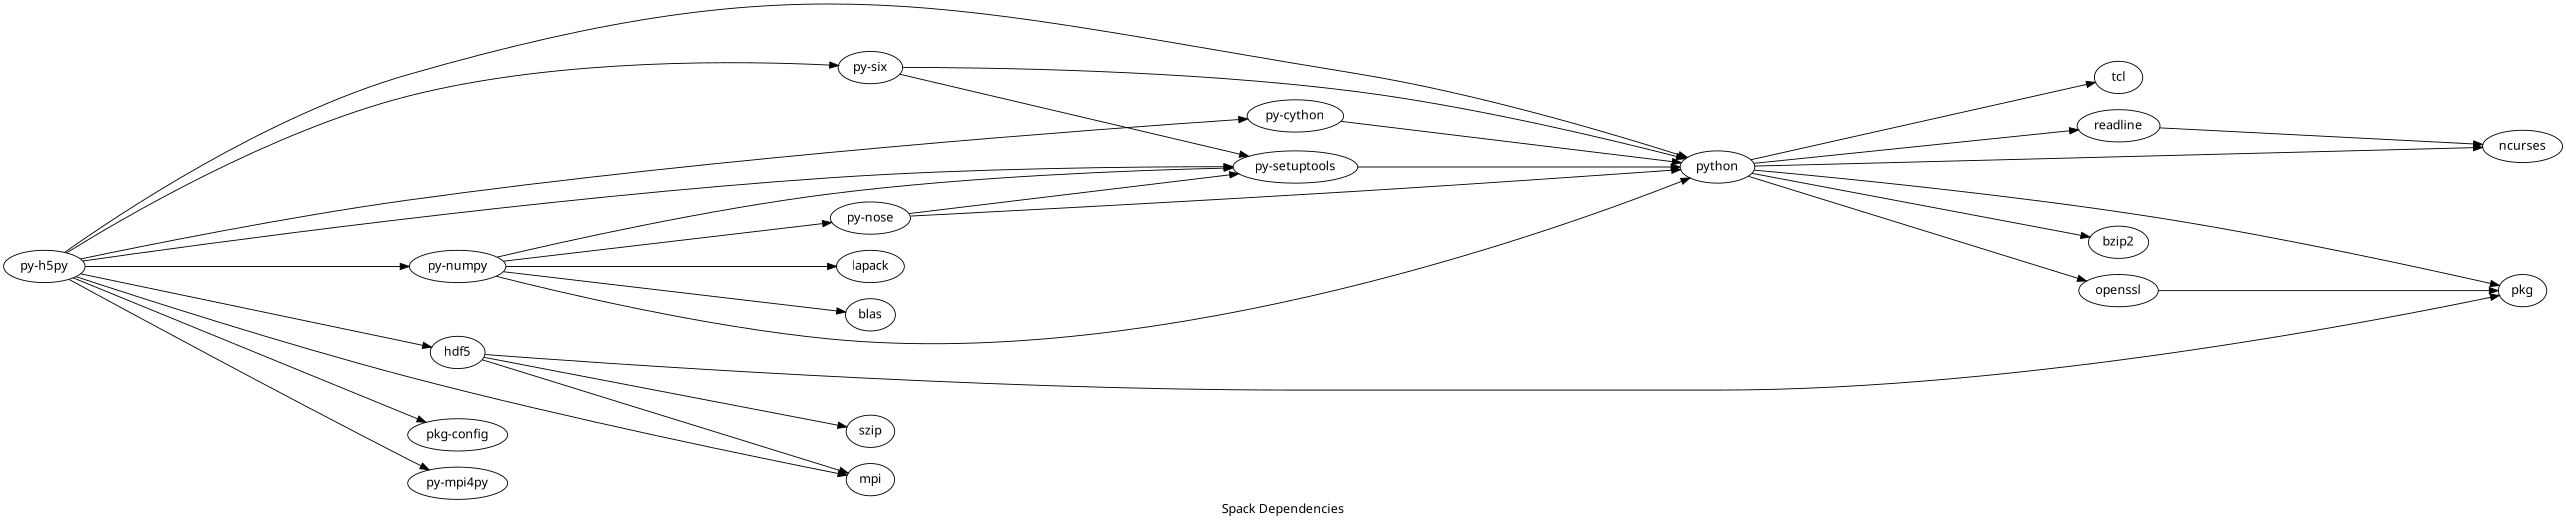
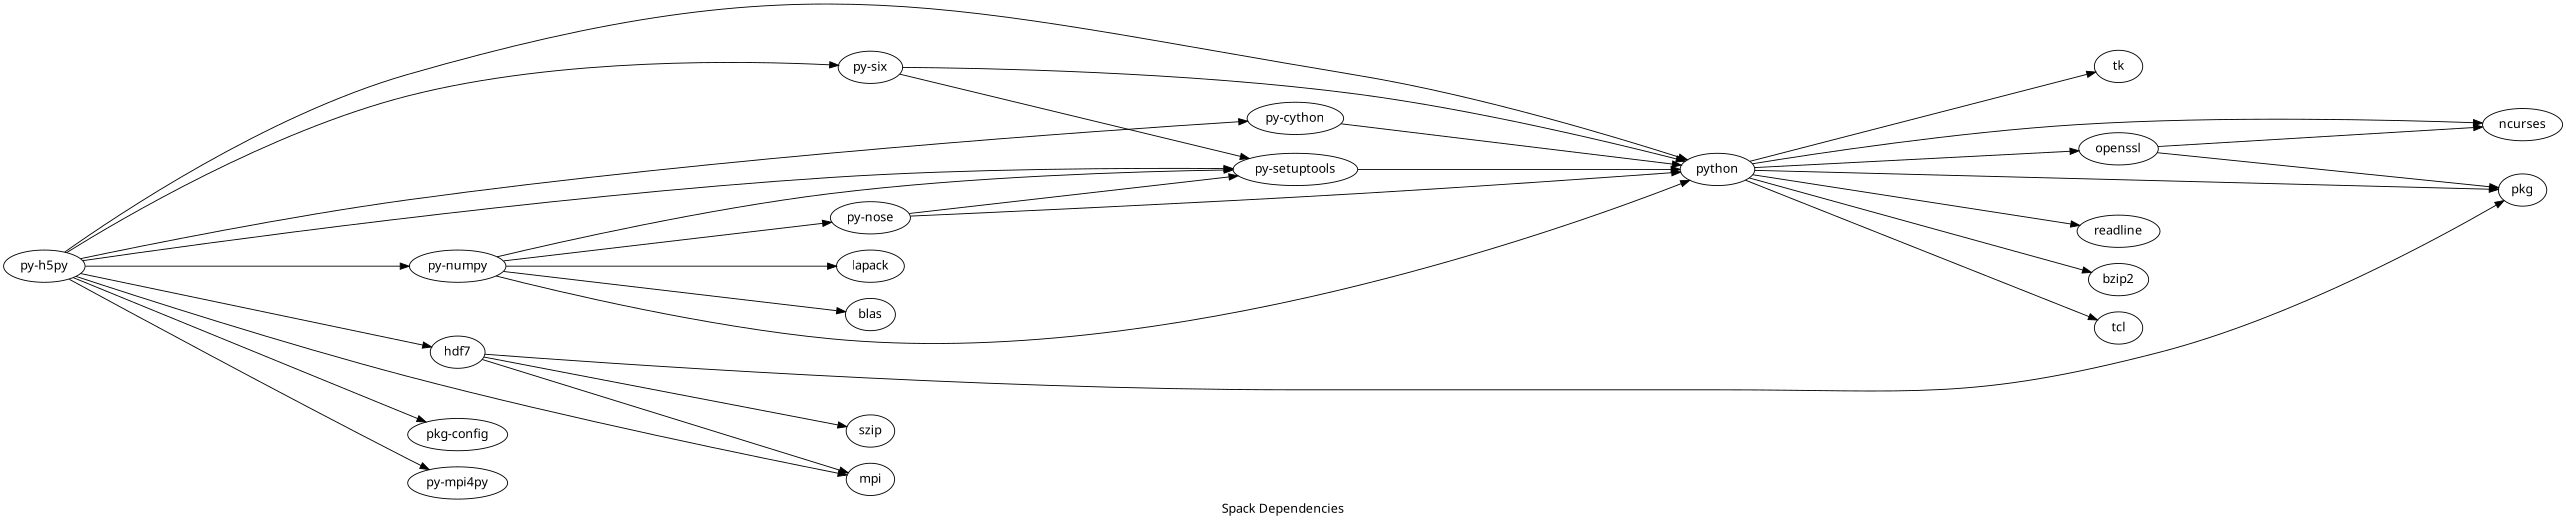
node "tk": added
edge "readline" -> "ncurses": now "openssl" -> "ncurses"
node "hdf5": label "hdf5" -> "hdf7"
